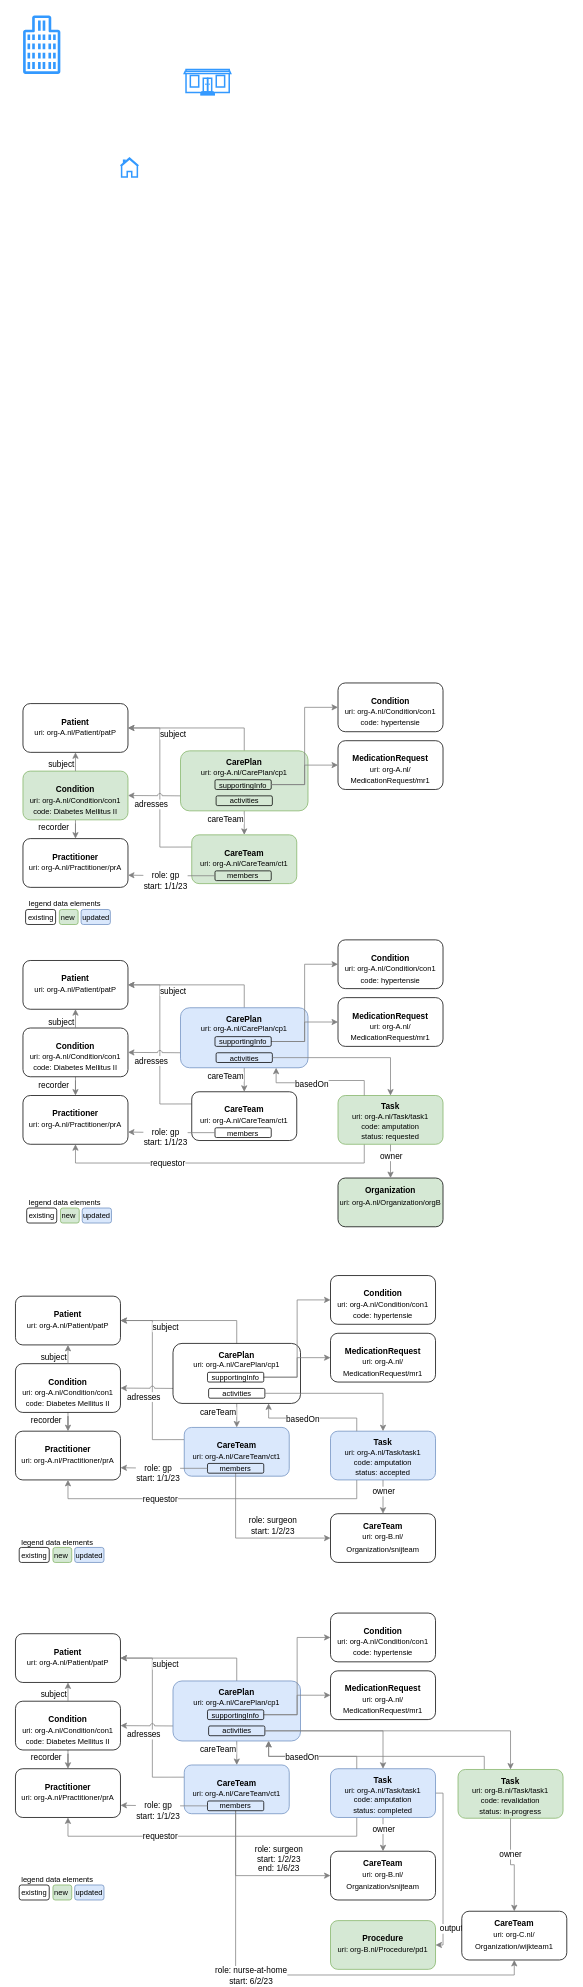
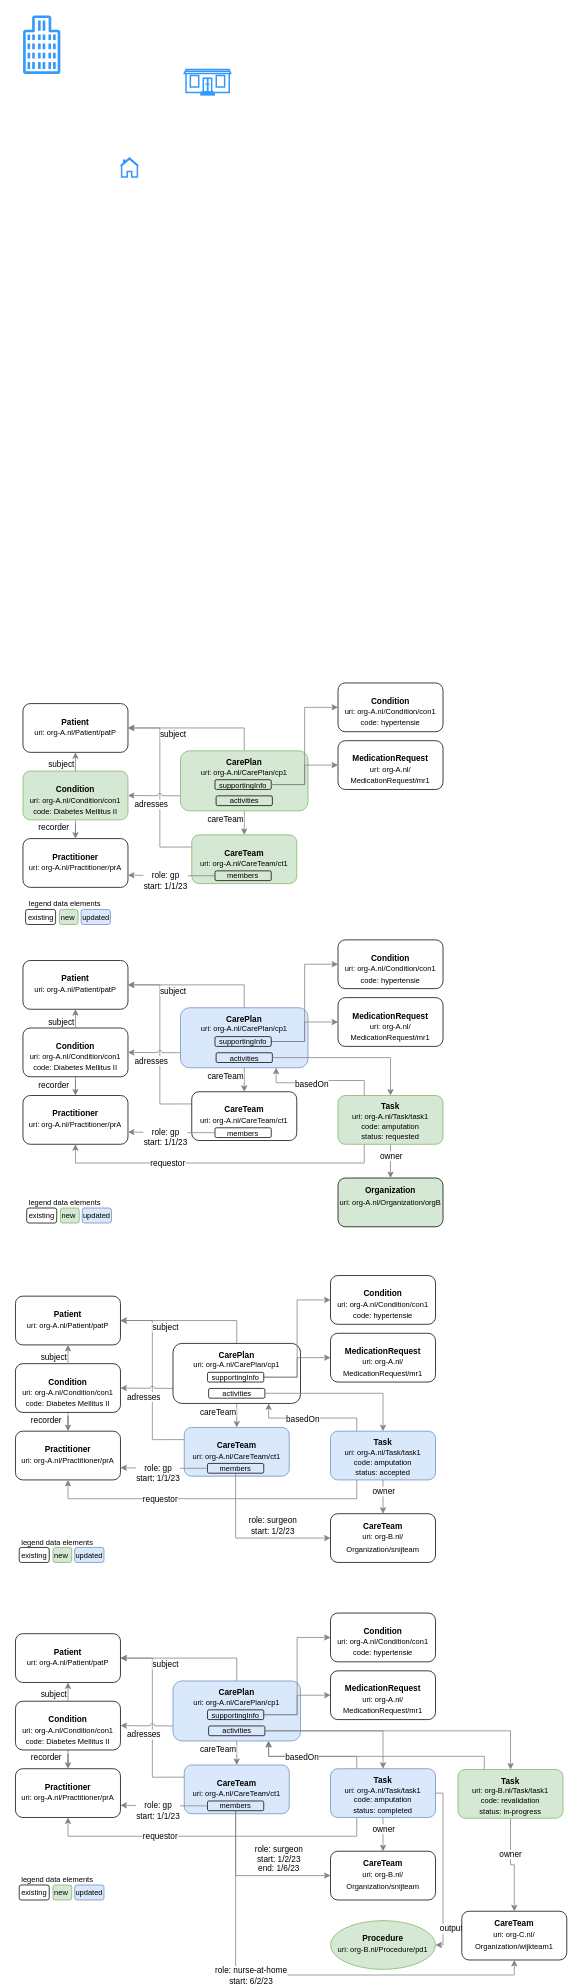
node "Procedureuri: org-B.nl/Procedure/pd1": shape rounded rectangle -> ellipse
